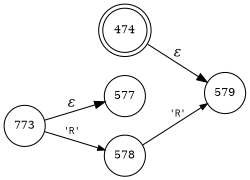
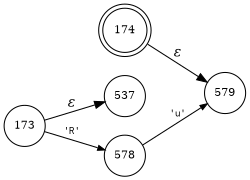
node "474": label "474" -> "174"
node "577": label "577" -> "537"
edge "578" -> "579": label "'R'" -> "'u'"
node "773": label "773" -> "173"
